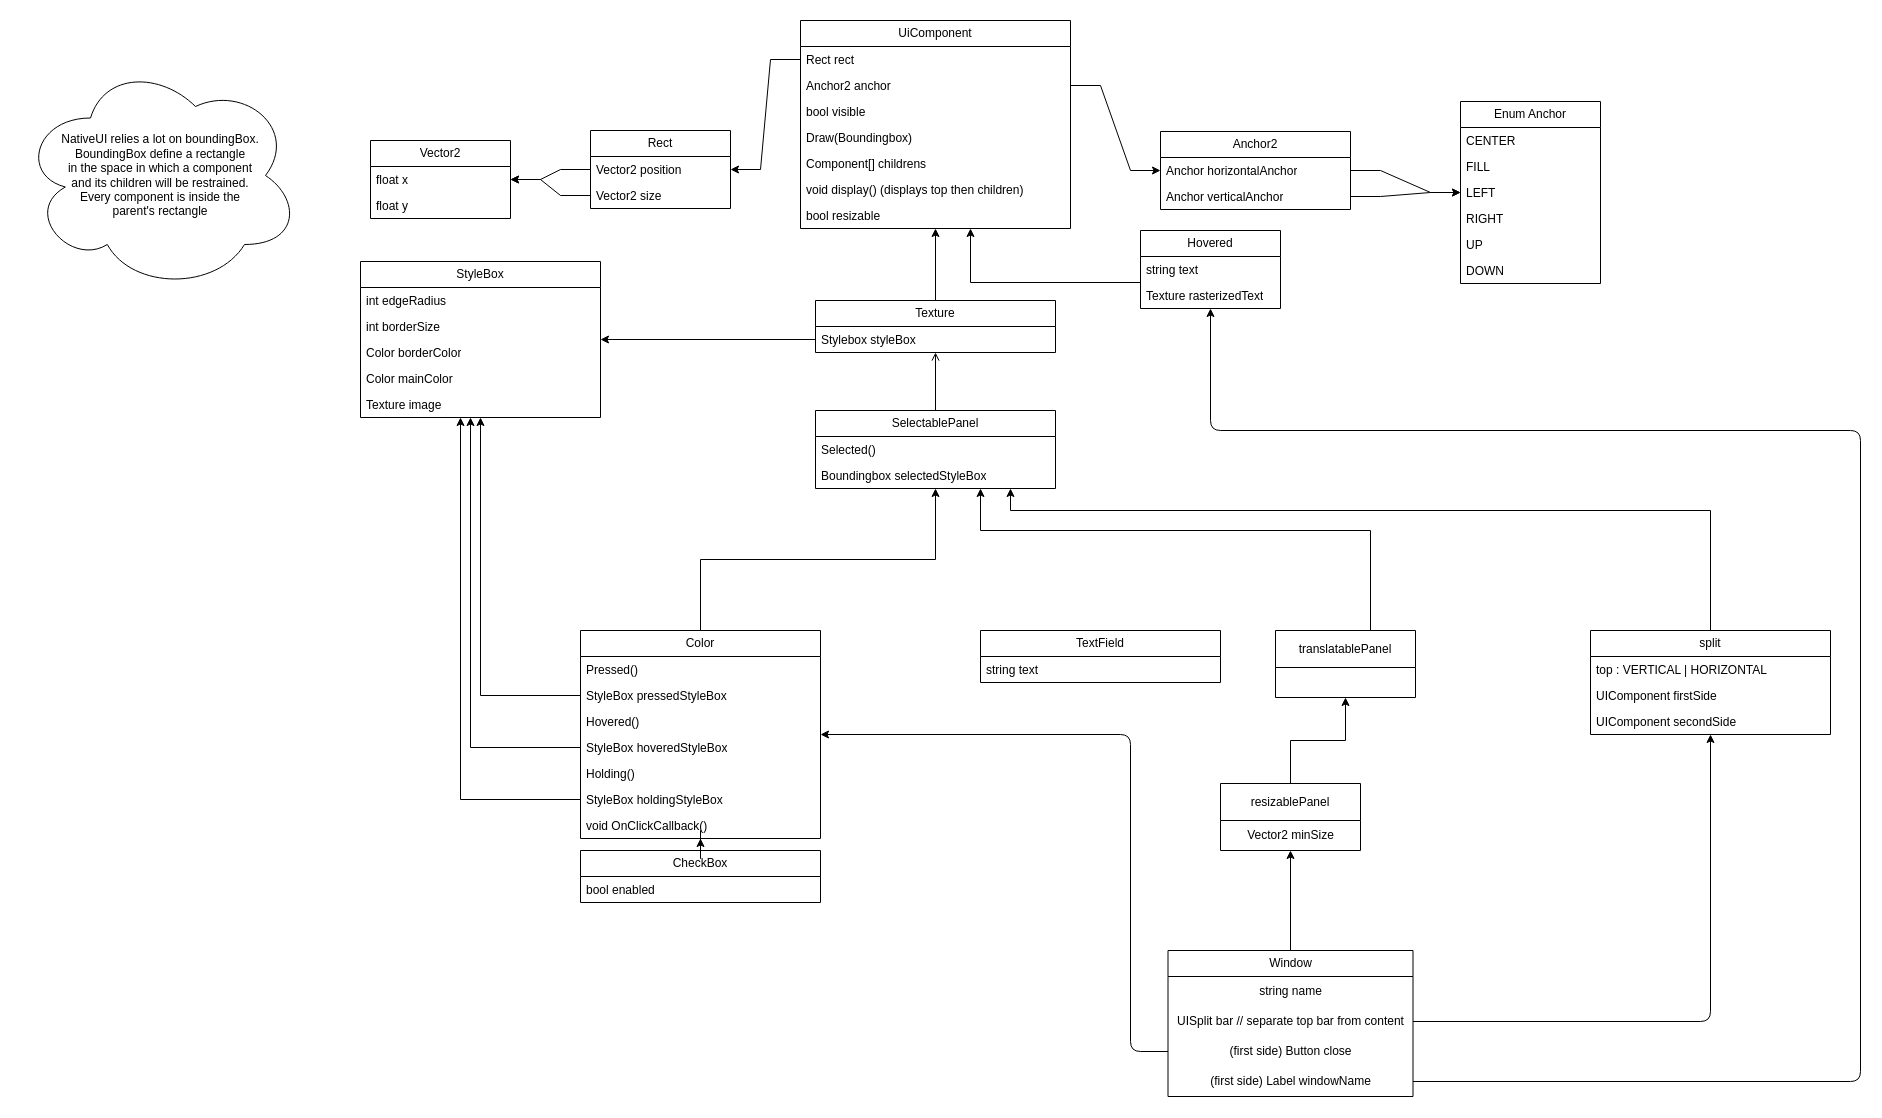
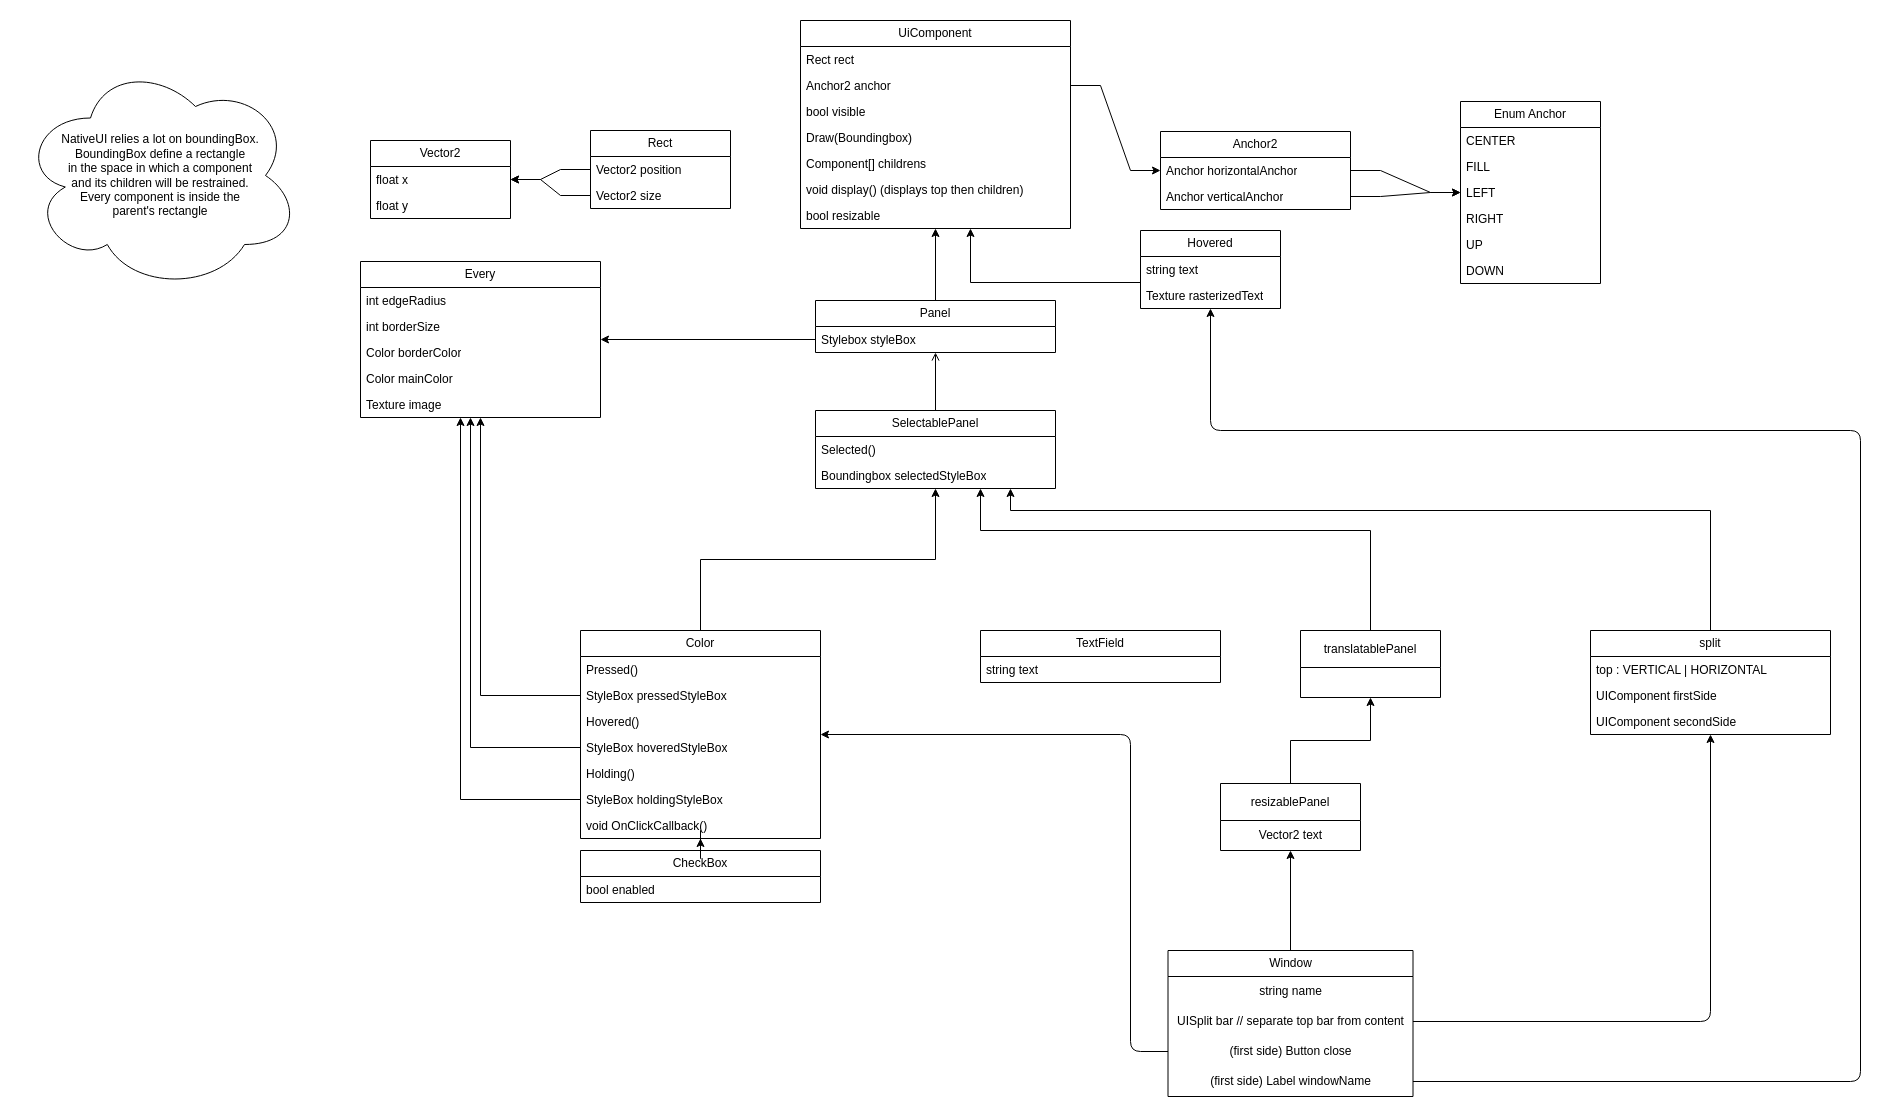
edge "Rect rect" -> "Vector2 position": removed
node "StyleBox": label "StyleBox" -> "Every"
node "Texture": label "Texture" -> "Panel"
node "translatablePanel": moved (1346, 664) -> (1371, 664)
node "Vector2 minSize": label "Vector2 minSize" -> "Vector2 text"
